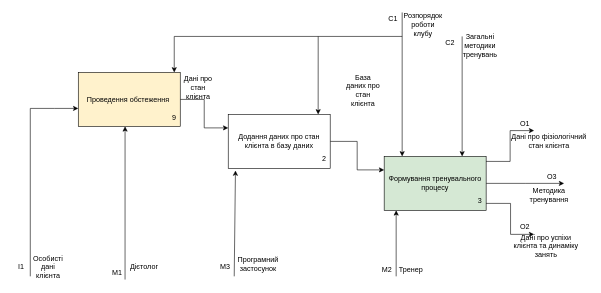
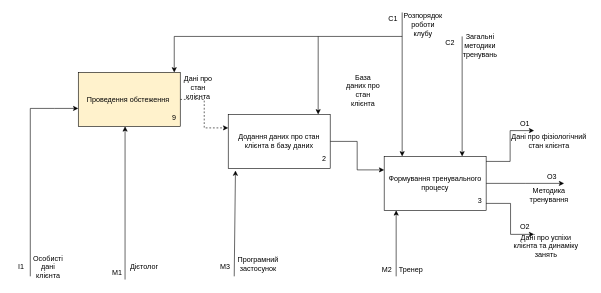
edge "Проведення обстеження" -> "Додання даних про стан клієнта в базу даних": style solid -> dashed
node "Формування тренувального процесу": fillcolor #d5e8d4 -> #ffffff
